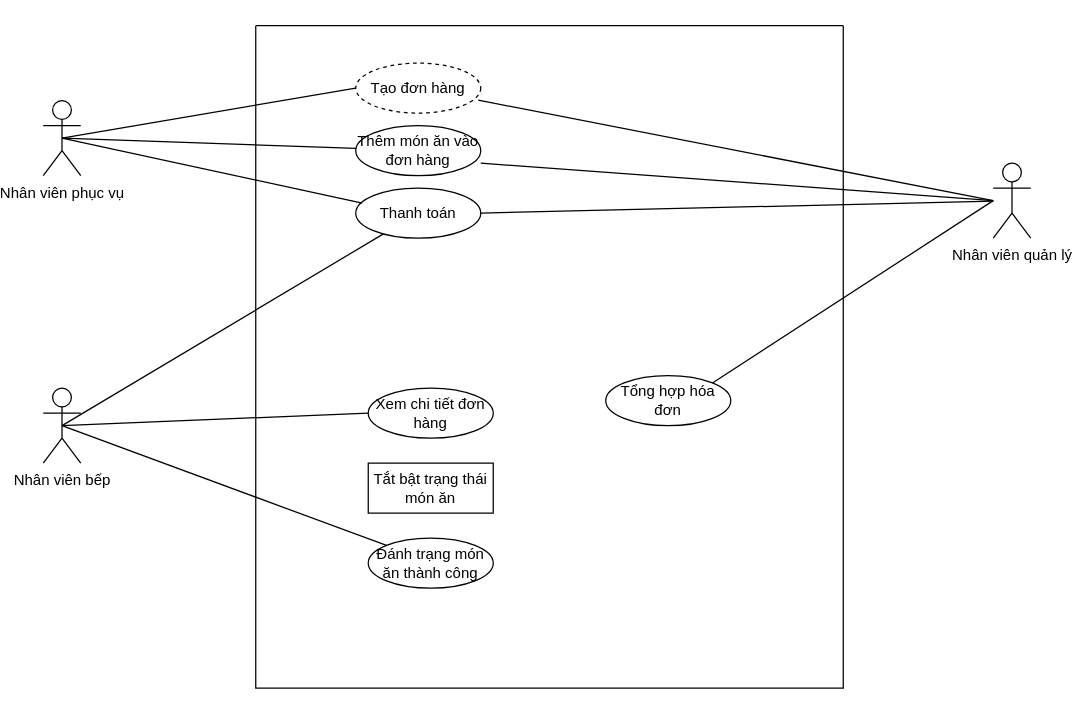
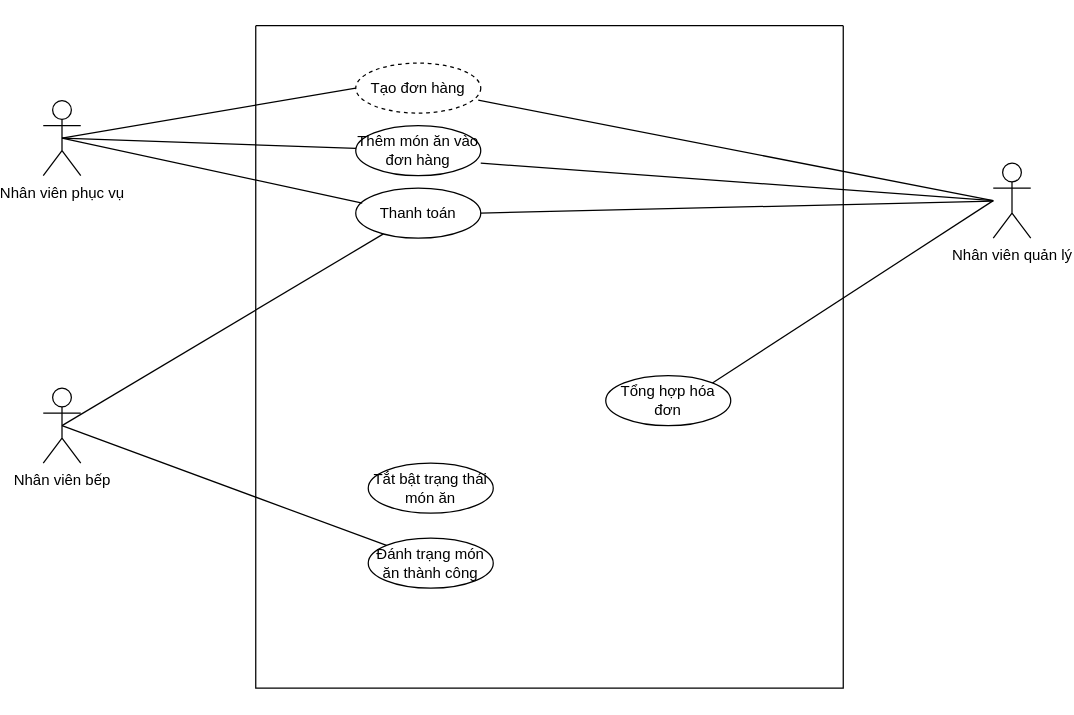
node "Xem chi tiết đơn hàng": removed
edge "Xem chi tiết đơn hàng" -- "Nhân viên bếp": removed
node "Tắt bật trạng thái món ăn": shape rectangle -> ellipse
